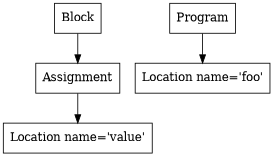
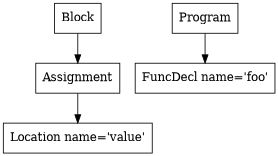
node "Location name='foo'": label "Location name='foo'" -> "FuncDecl name='foo'"
